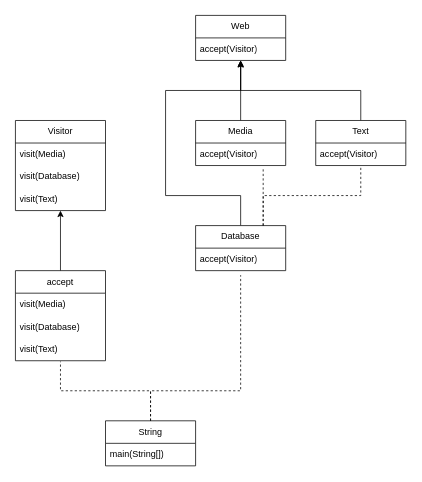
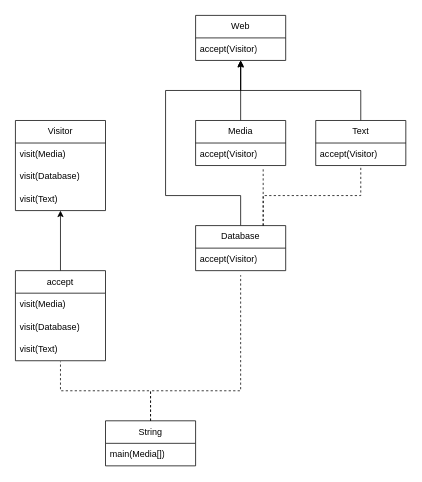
node "main(String[])": label "main(String[])" -> "main(Media[])"
